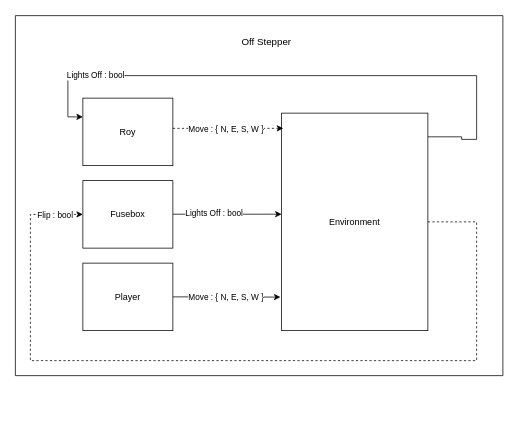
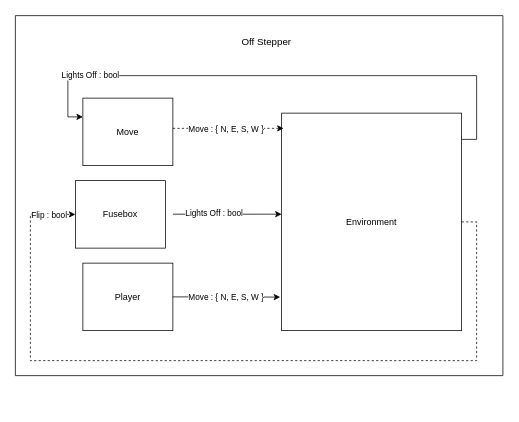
node "Roy": label "Roy" -> "Move"
node "Fusebox": moved (128, 214) -> (120, 214)
node "Environment": size 146x218 -> 180x218
